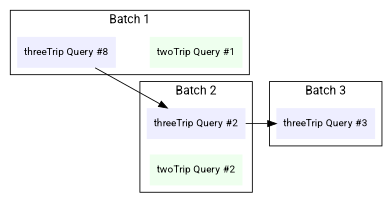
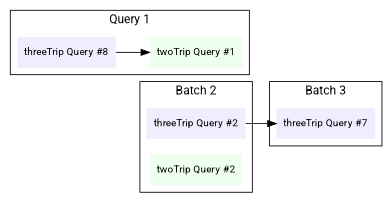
cluster "Batch 1": label "Batch 1" -> "Query 1"
edge "threeTrip Query #8" -> "threeTrip Query #2": now "threeTrip Query #8" -> "twoTrip Query #1"
node "threeTrip Query #3": label "threeTrip Query #3" -> "threeTrip Query #7"
